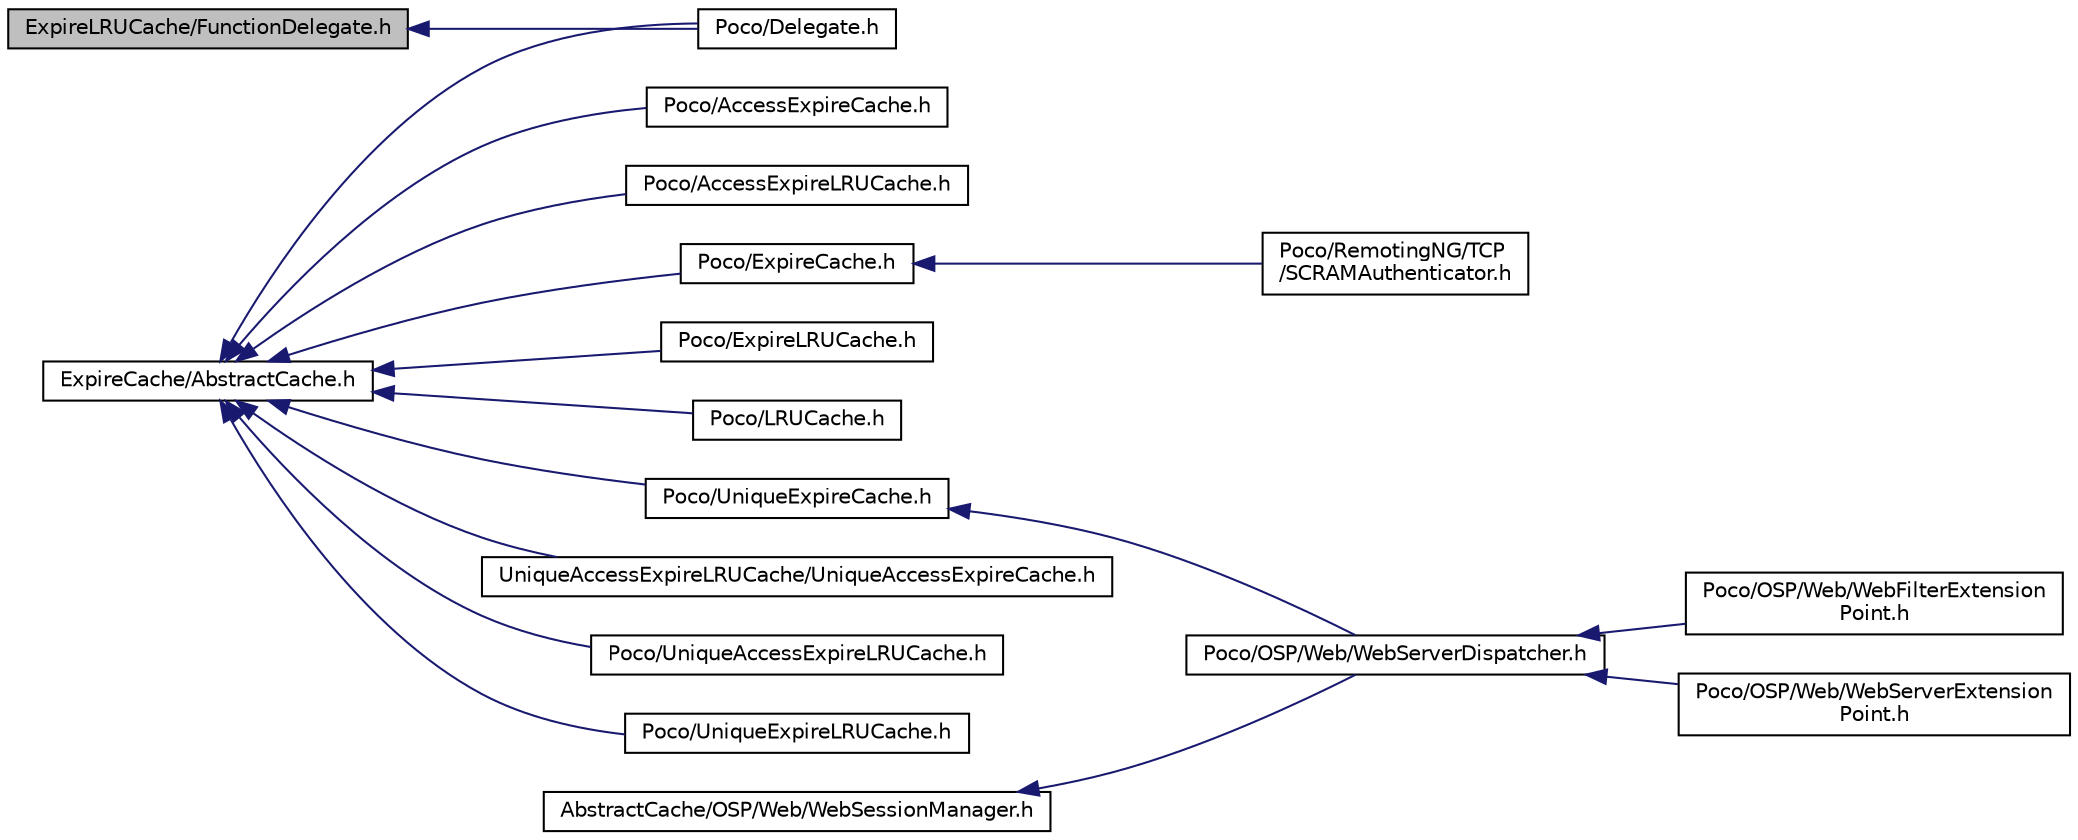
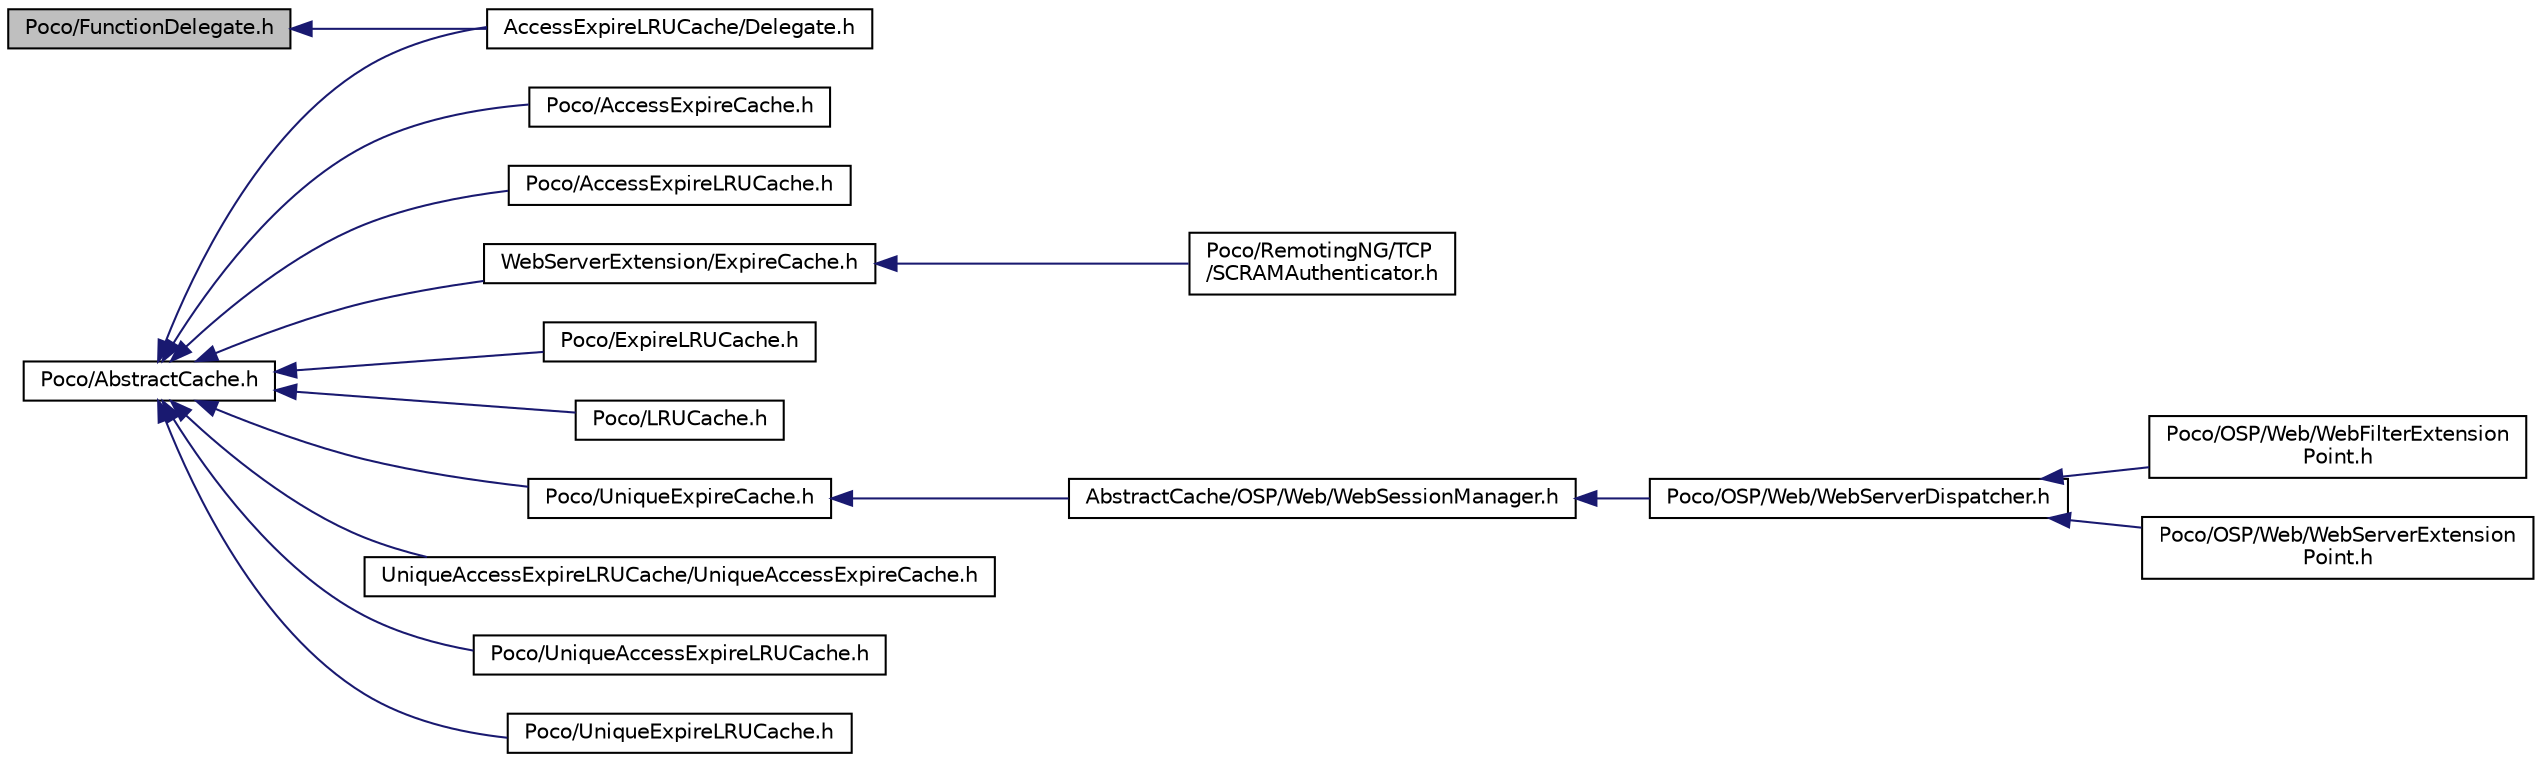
node "ExpireLRUCache/FunctionDelegate.h": label "ExpireLRUCache/FunctionDelegate.h" -> "Poco/FunctionDelegate.h"
node "Poco/Delegate.h": label "Poco/Delegate.h" -> "AccessExpireLRUCache/Delegate.h"
node "Poco/ExpireCache.h": label "Poco/ExpireCache.h" -> "WebServerExtension/ExpireCache.h"
node "ExpireCache/AbstractCache.h": label "ExpireCache/AbstractCache.h" -> "Poco/AbstractCache.h"
edge "Poco/OSP/Web/WebServerDispatcher.h" -> "Poco/UniqueExpireCache.h": now "AbstractCache/OSP/Web/WebSessionManager.h" -> "Poco/UniqueExpireCache.h"
